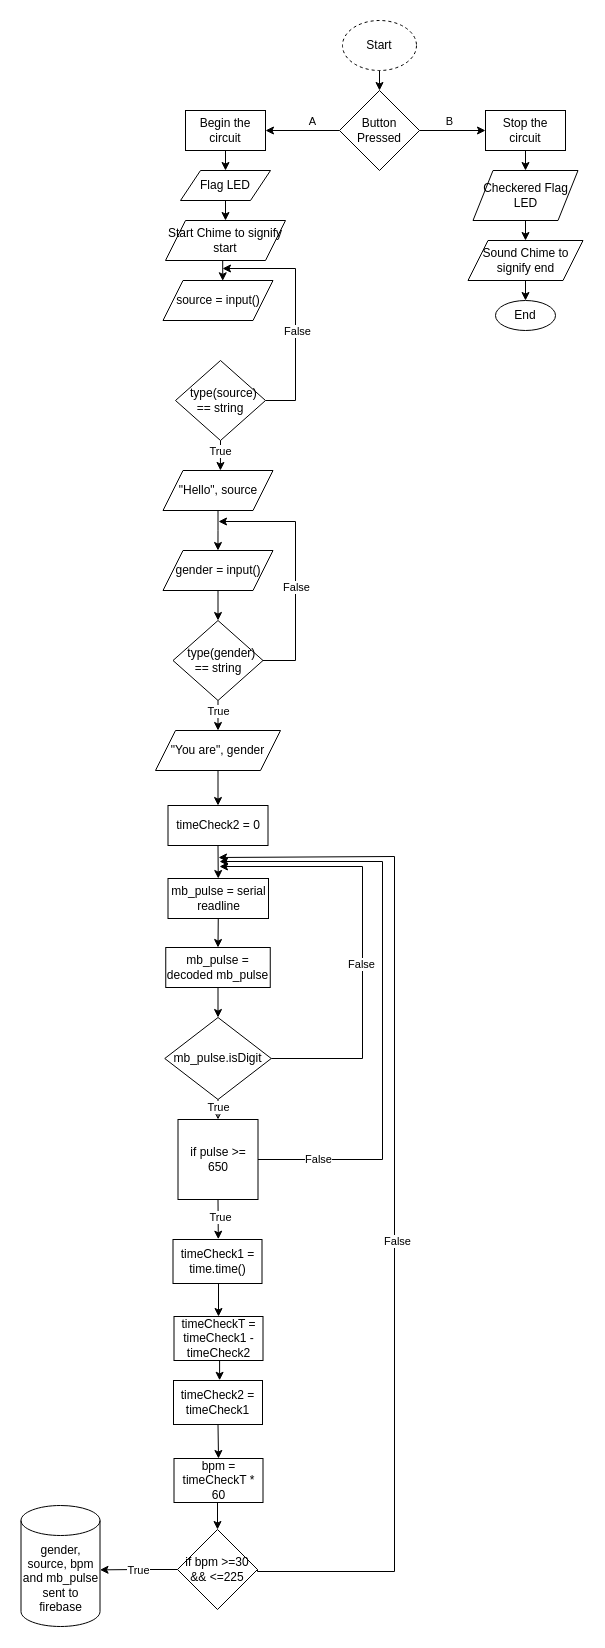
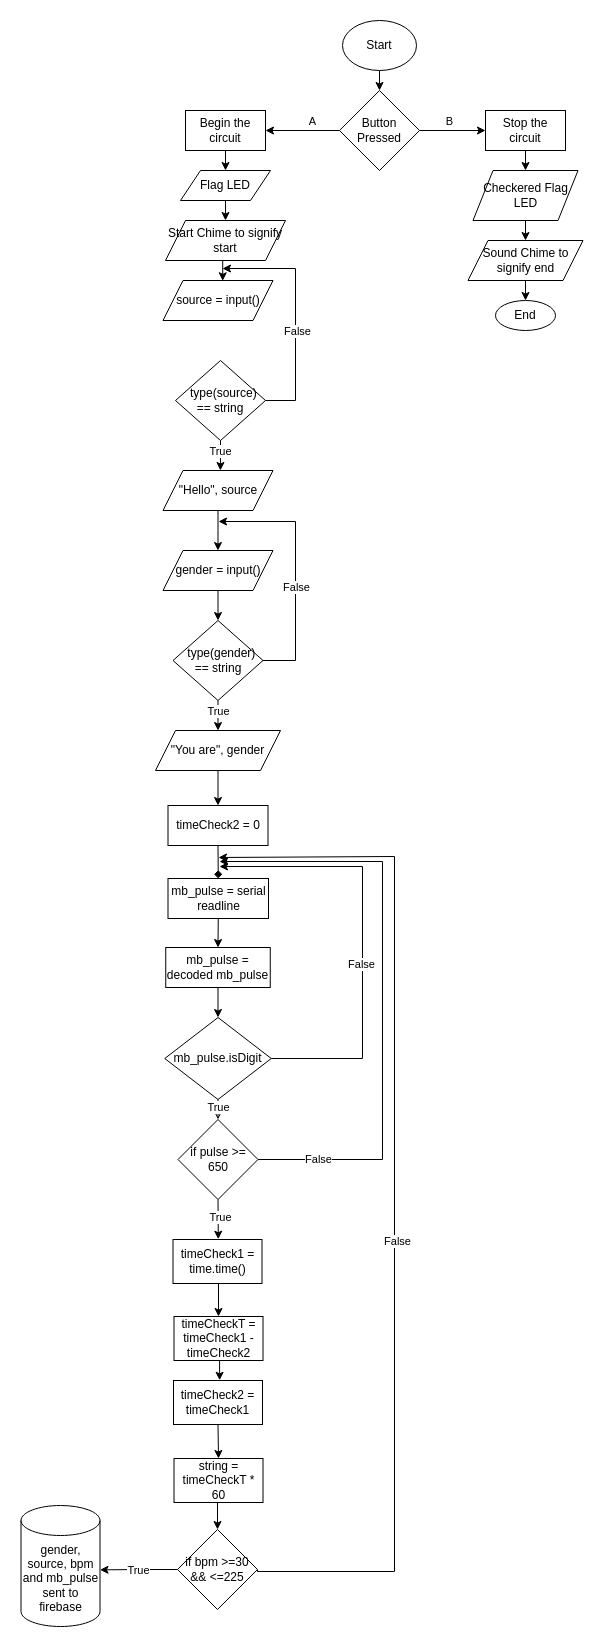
node "Start": style dashed -> solid
edge "timeCheck2 = 0" -> "mb_pulse = serial readline": arrowhead classic -> diamond
node "if pulse >= 650": shape rectangle -> diamond
node "bpm = timeCheckT * 60": label "bpm = timeCheckT * 60" -> "string = timeCheckT * 60"
